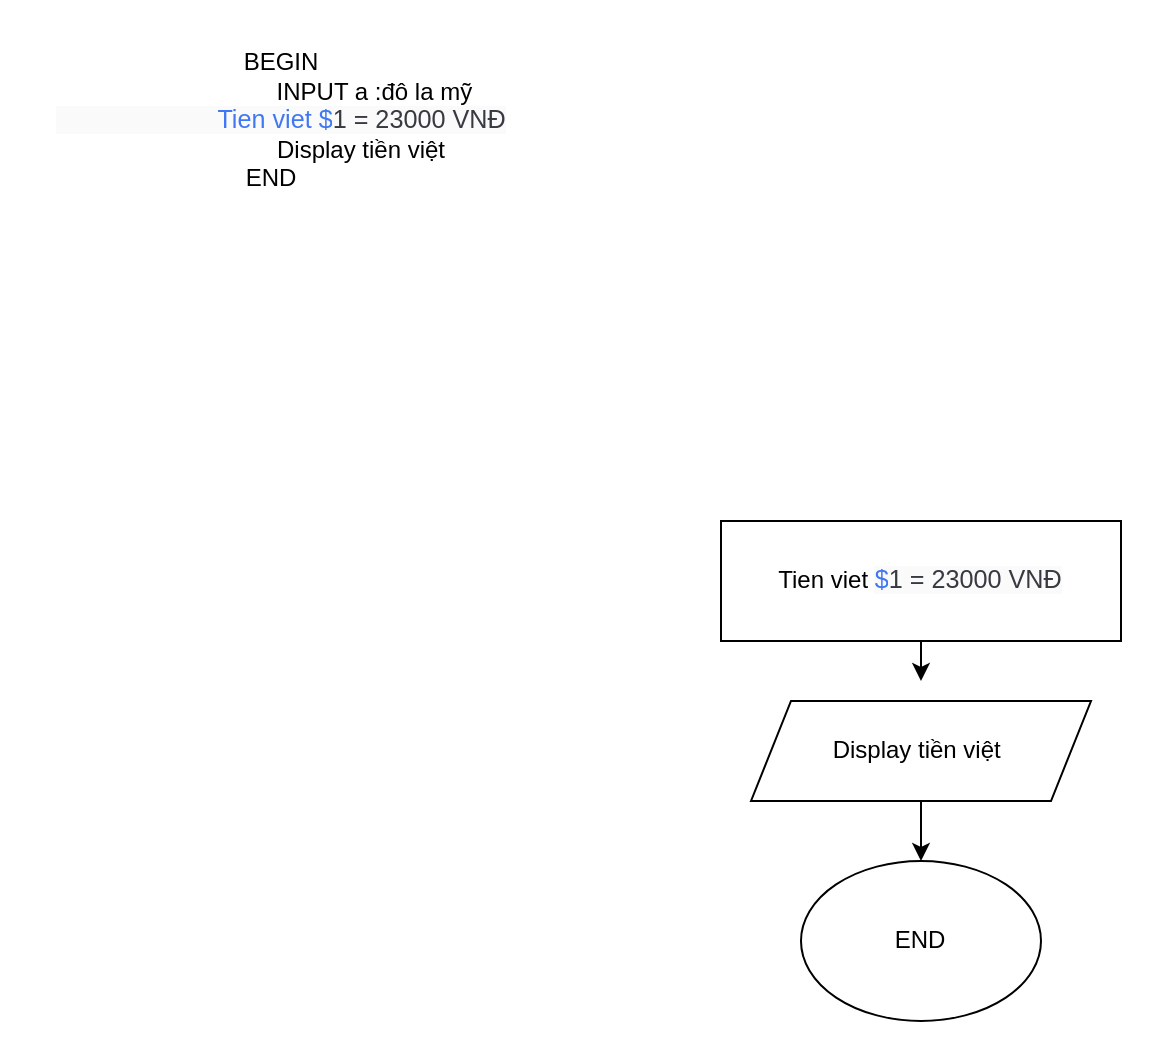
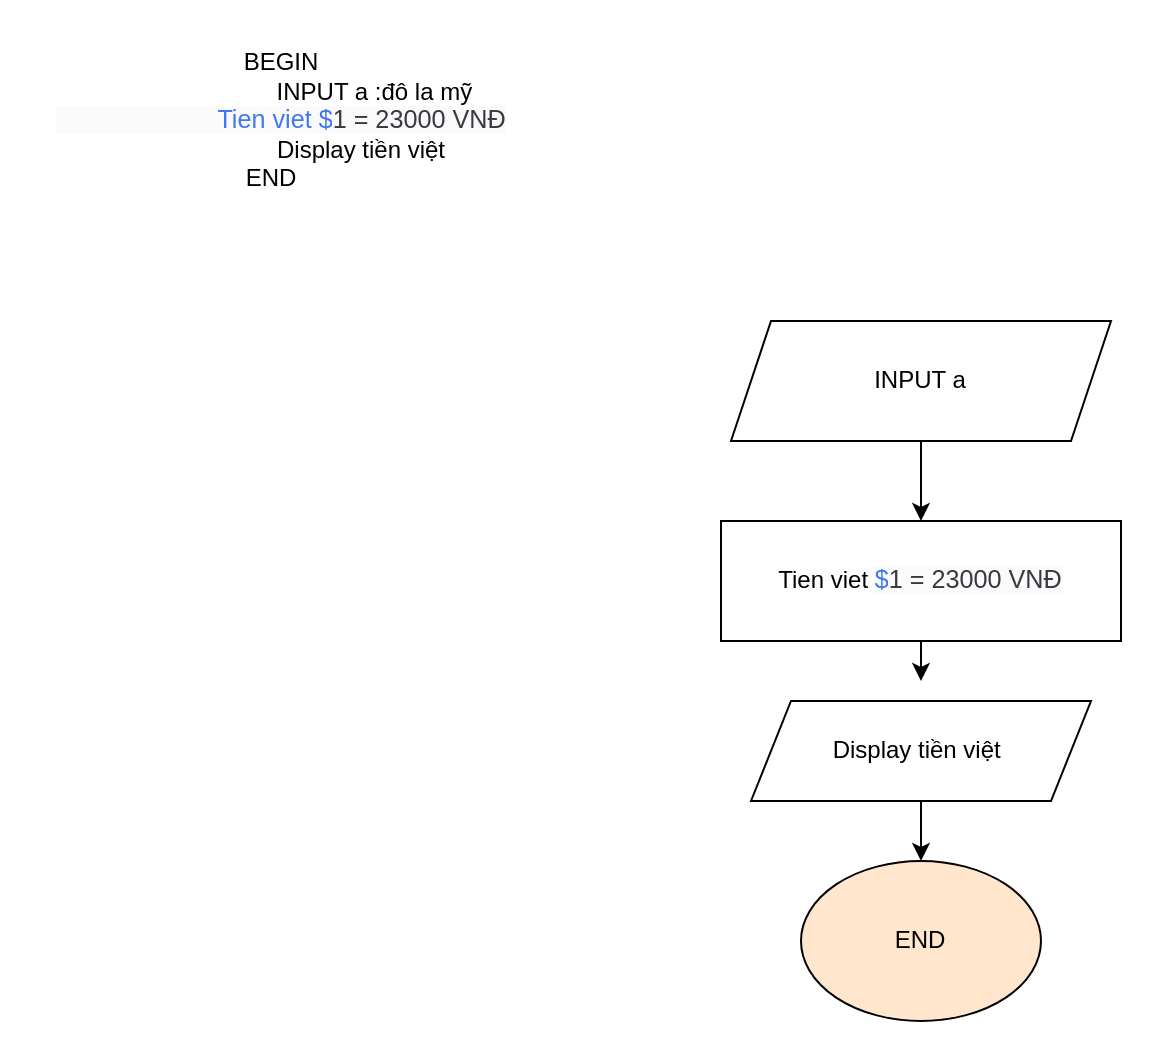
node "INPUT a": added
edge "INPUT a" -> "Tien viet $1 = 23000 VNĐ": added
node "END": fillcolor #ffffff -> #ffe6cc
